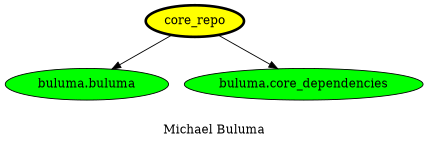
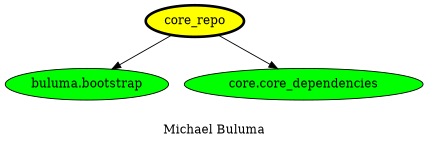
node "buluma.buluma": label "buluma.buluma" -> "buluma.bootstrap"
node "buluma.core_dependencies": label "buluma.core_dependencies" -> "core.core_dependencies"
